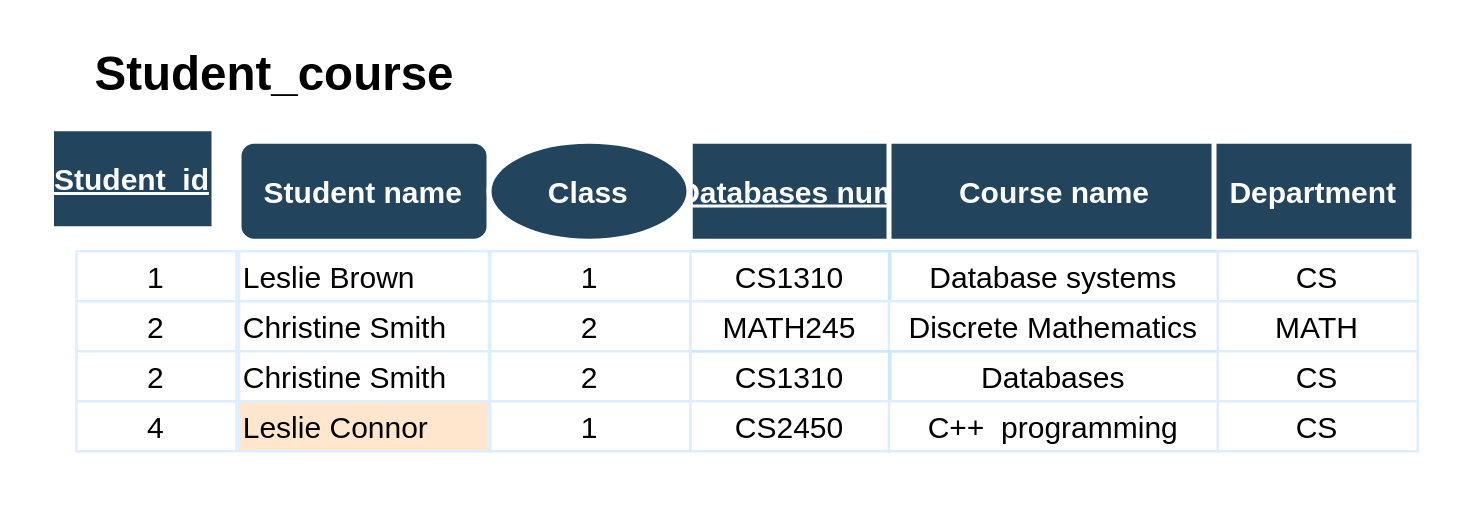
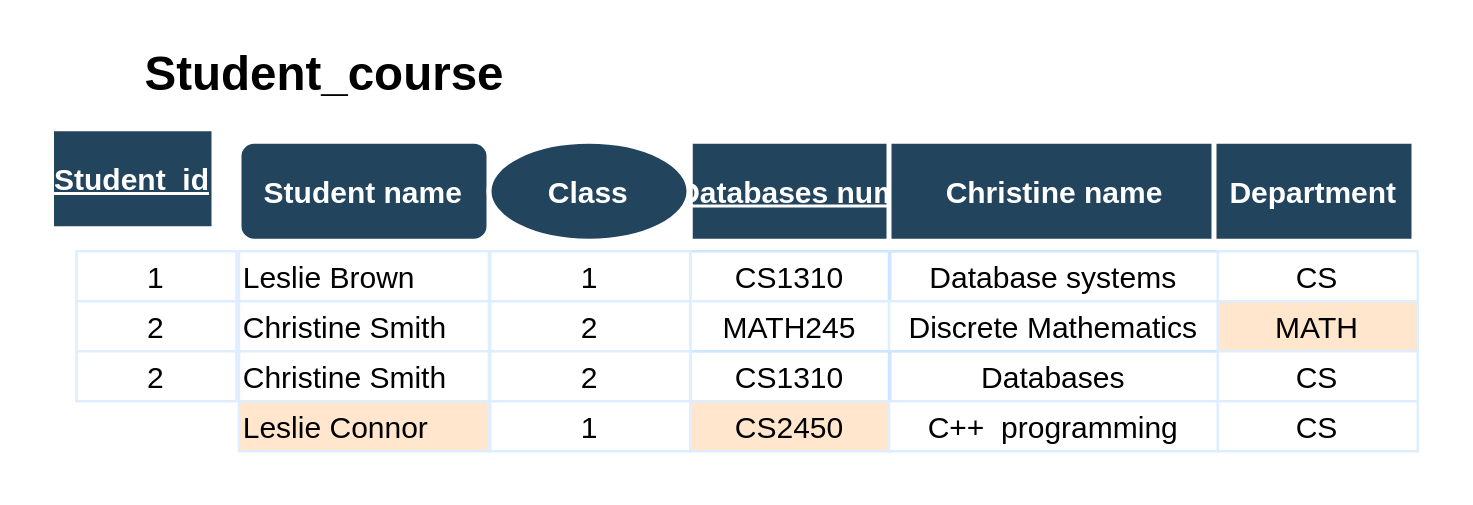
node "Student_course": moved (275, 76) -> (325, 76)
node "Course name": label "Course name" -> "Christine name"
node "MATH": fillcolor #ffffff -> #ffe6cc
node "4": removed
node "CS2450": fillcolor #ffffff -> #ffe6cc
